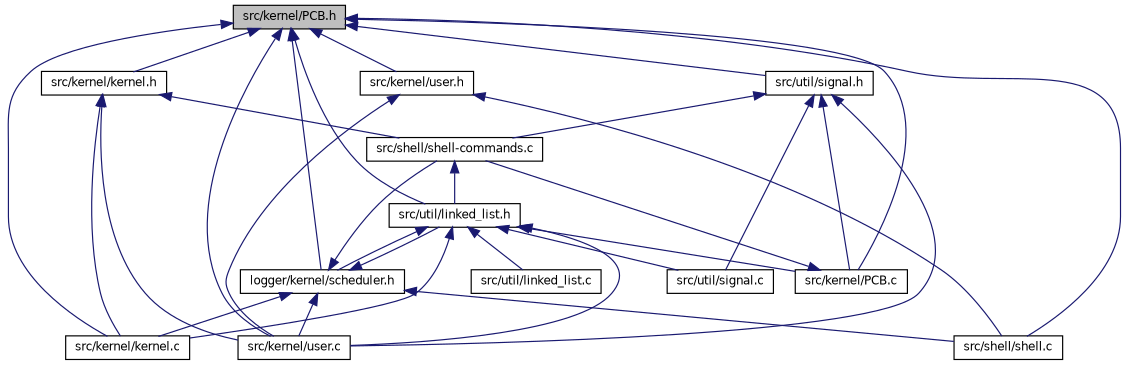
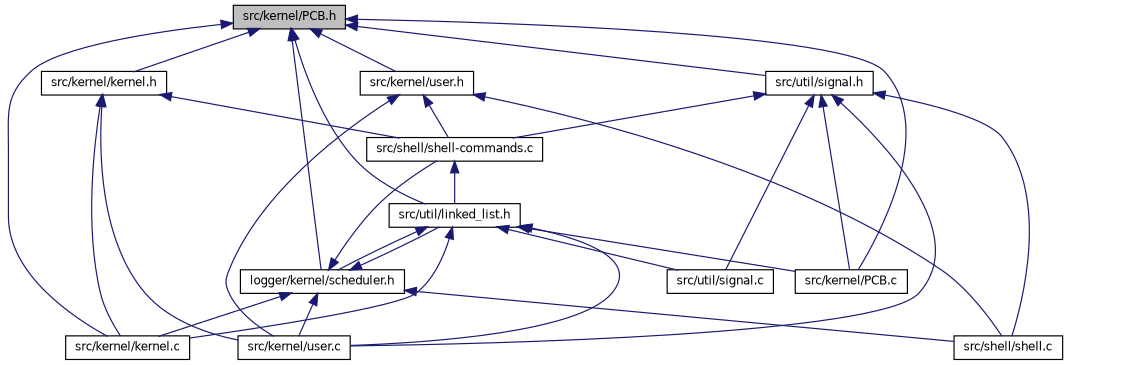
edge "src/shell/shell.c" -> "src/kernel/PCB.h": now "src/shell/shell.c" -> "src/util/signal.h"
edge "src/kernel/user.c" -> "src/kernel/PCB.h": removed
edge "src/shell/shell-commands.c" -> "src/kernel/PCB.c": now "src/shell/shell-commands.c" -> "src/kernel/user.h"
node "src/util/linked_list.c": removed
